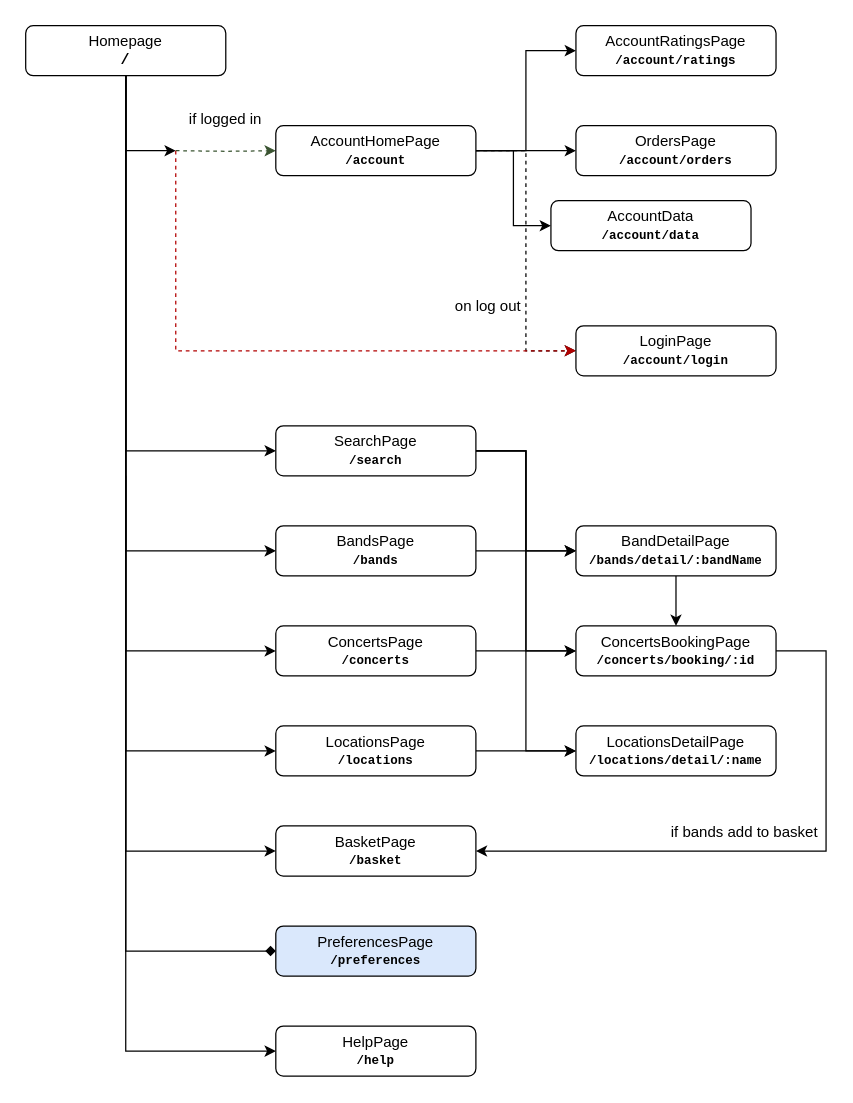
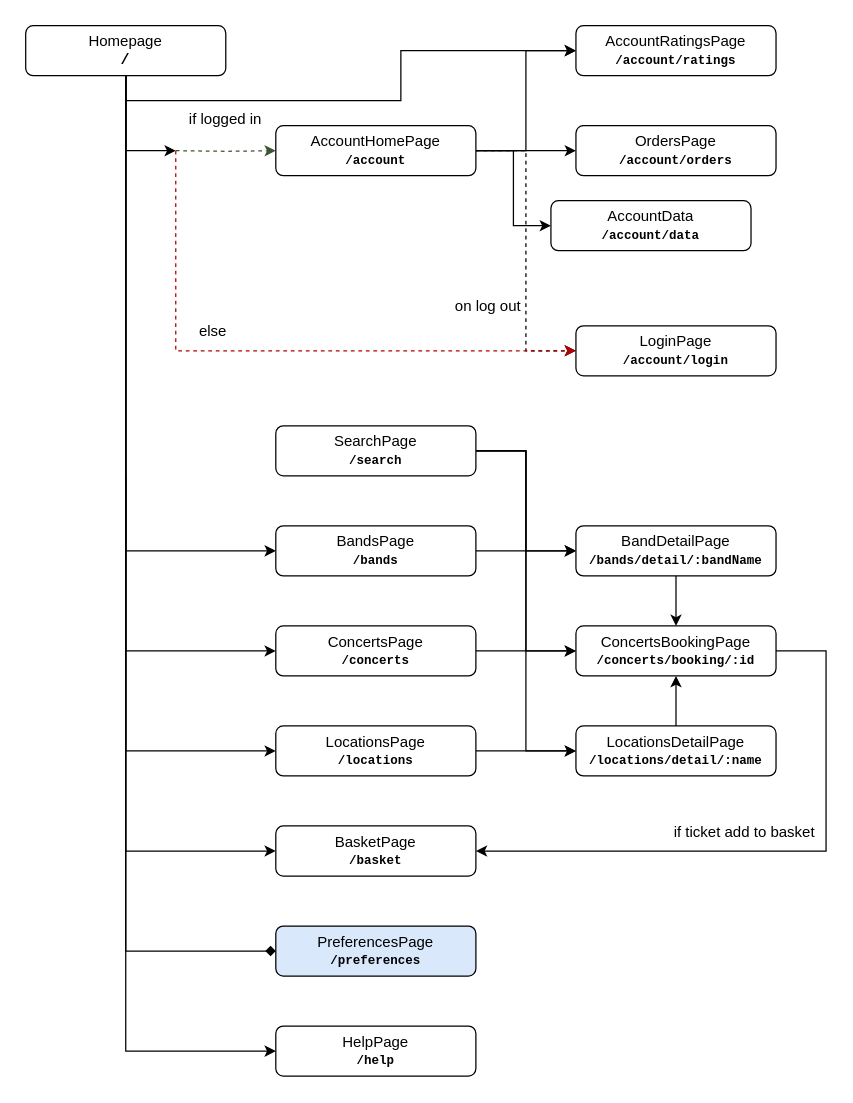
node "else": added
edge "Homepage /" -> "SearchPage /search": now "Homepage /" -> "AccountRatingsPage /account/ratings"
edge "LocationsDetailPage /locations/detail/:name" -> "ConcertsBookingPage /concerts/booking/:id": added
node "if bands add to basket": label "if bands add to basket" -> "if ticket add to basket"
